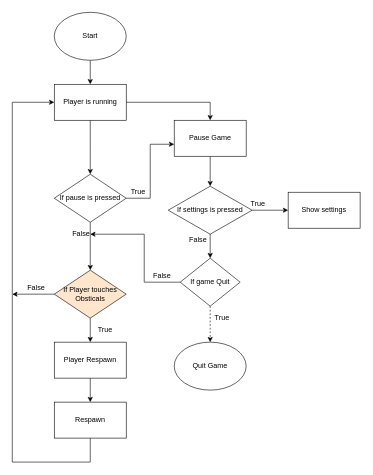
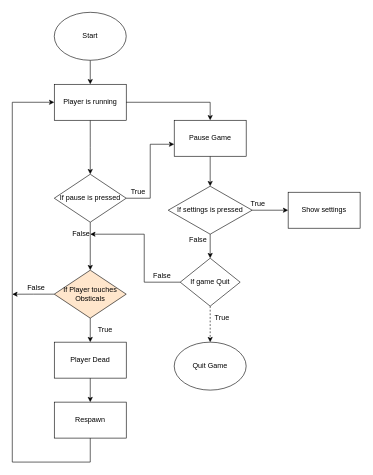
node "Player Respawn": label "Player Respawn" -> "Player Dead"
